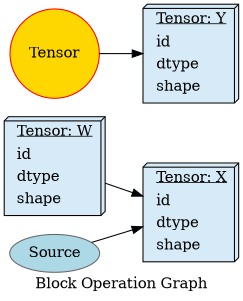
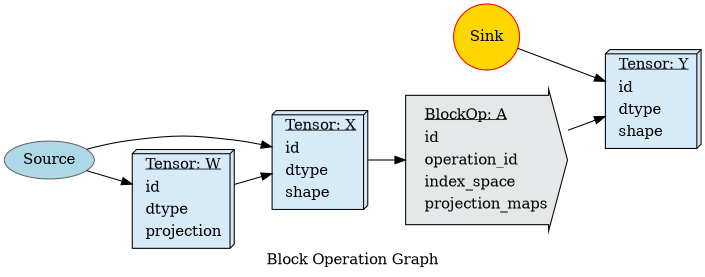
node "Tensor": label "Tensor" -> "Sink"
node "BlockOp: A": added
edge "Source" -> "Tensor: W": added
node "Tensor: W": text "shape" -> "projection"
